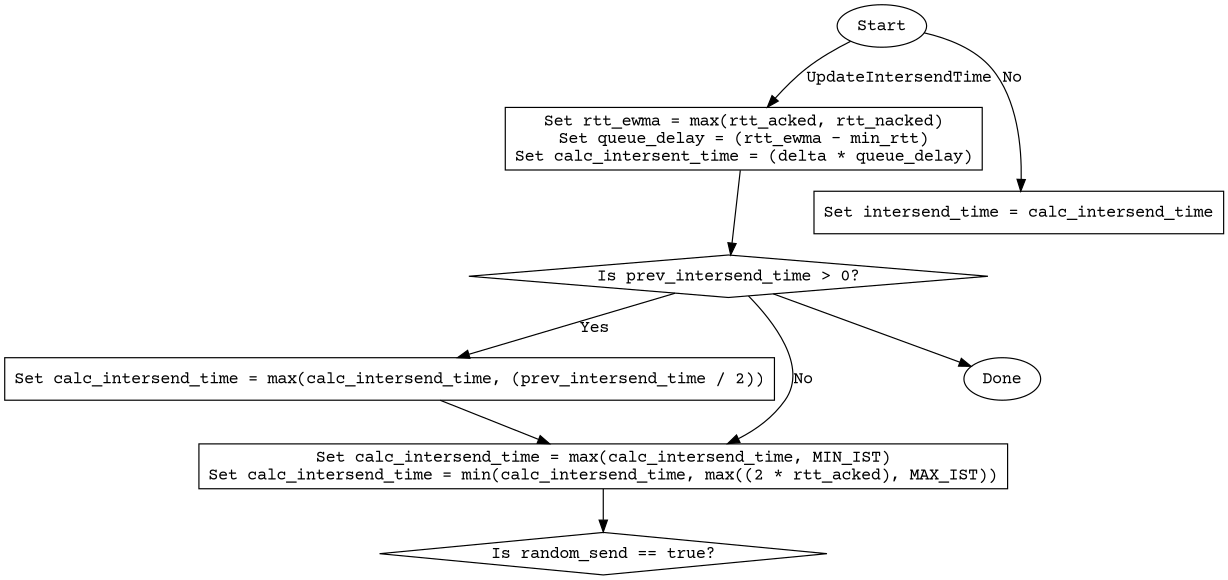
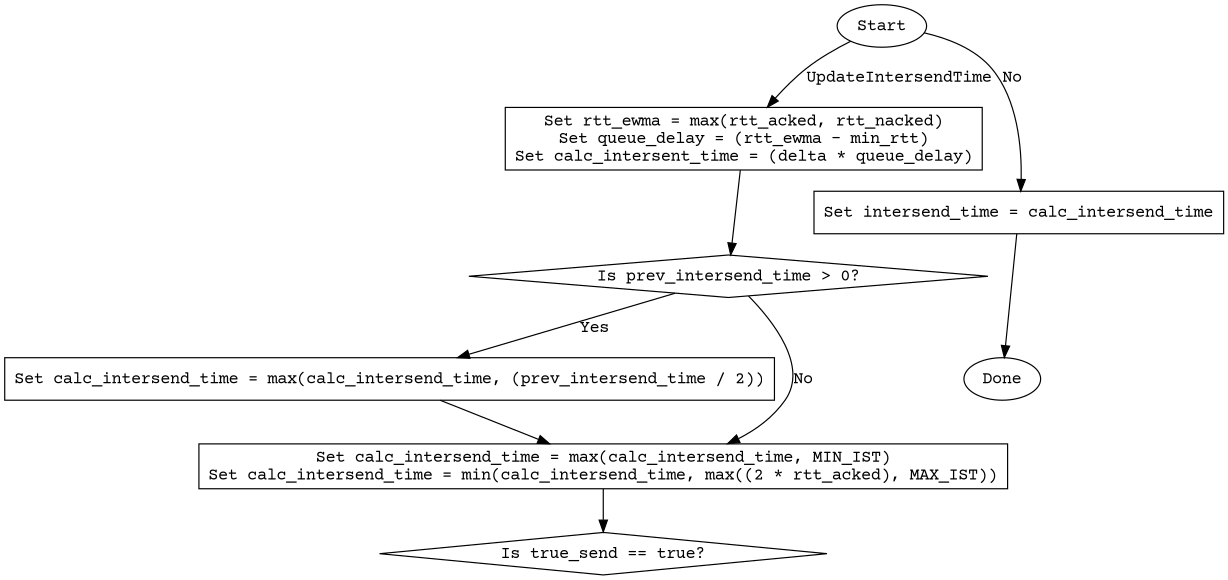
edge "Is prev_intersend_time > 0?" -> "Done": now "Set intersend_time = calc_intersend_time" -> "Done"
node "Is random_send == true?": label "Is random_send == true?" -> "Is true_send == true?"
